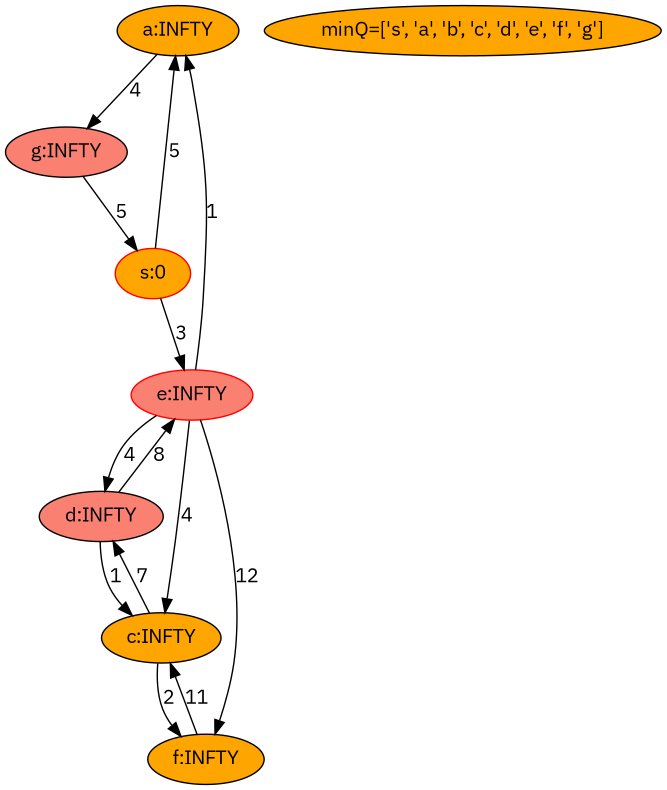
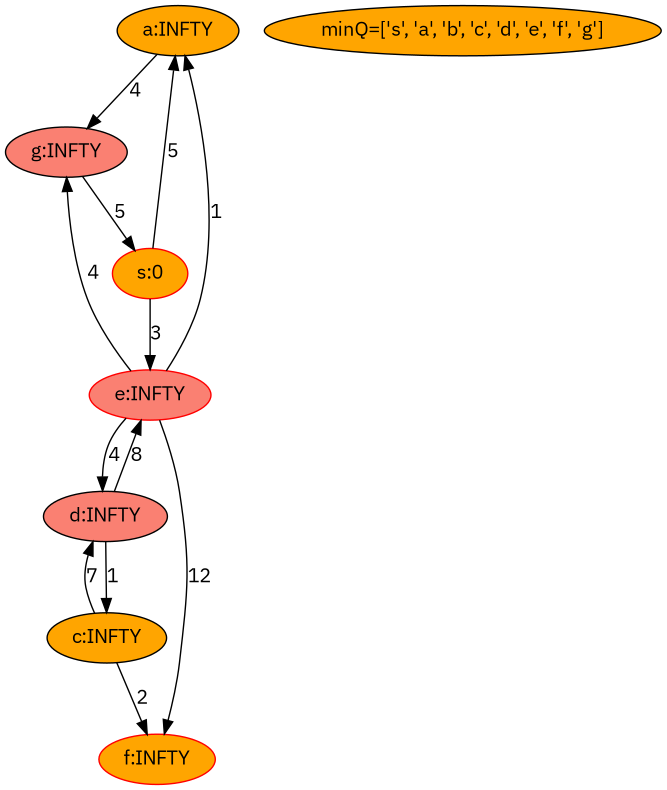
edge "e:INFTY" -> "c:INFTY": now "e:INFTY" -> "g:INFTY"
edge "f:INFTY" -> "c:INFTY": removed, label "11"
node "f:INFTY": color black -> red
